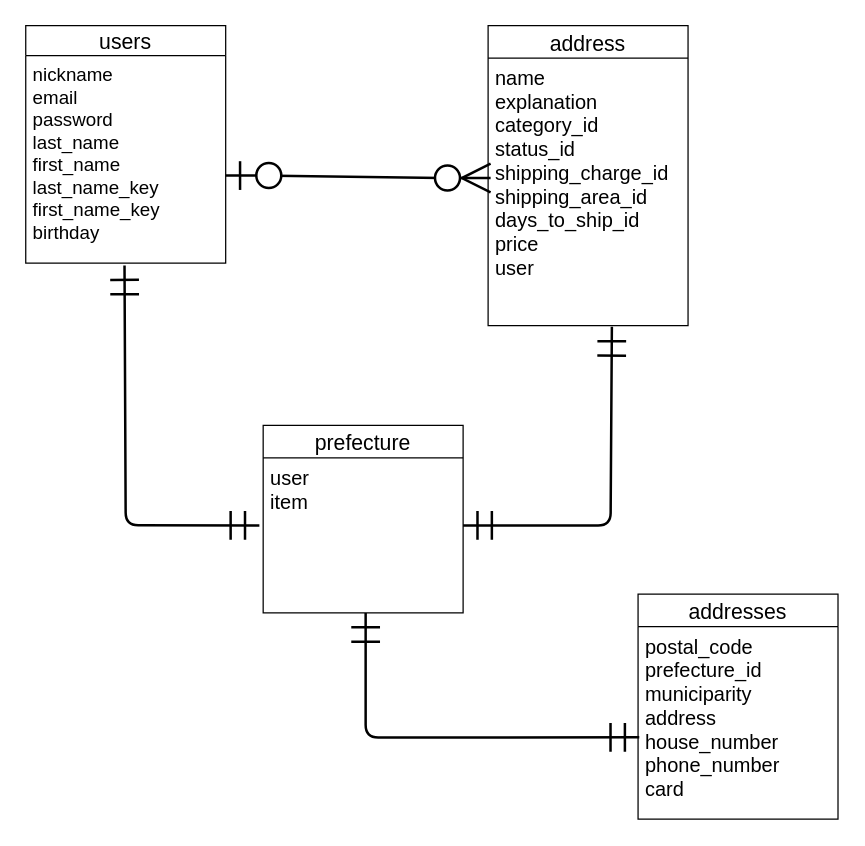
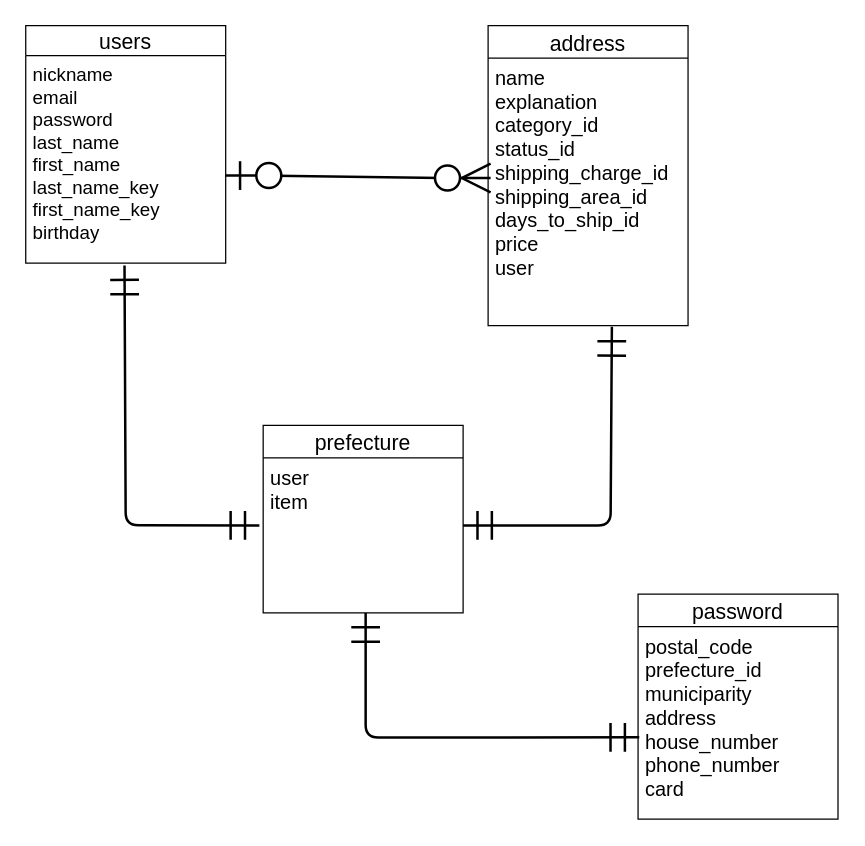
node "addresses": label "addresses" -> "password"
